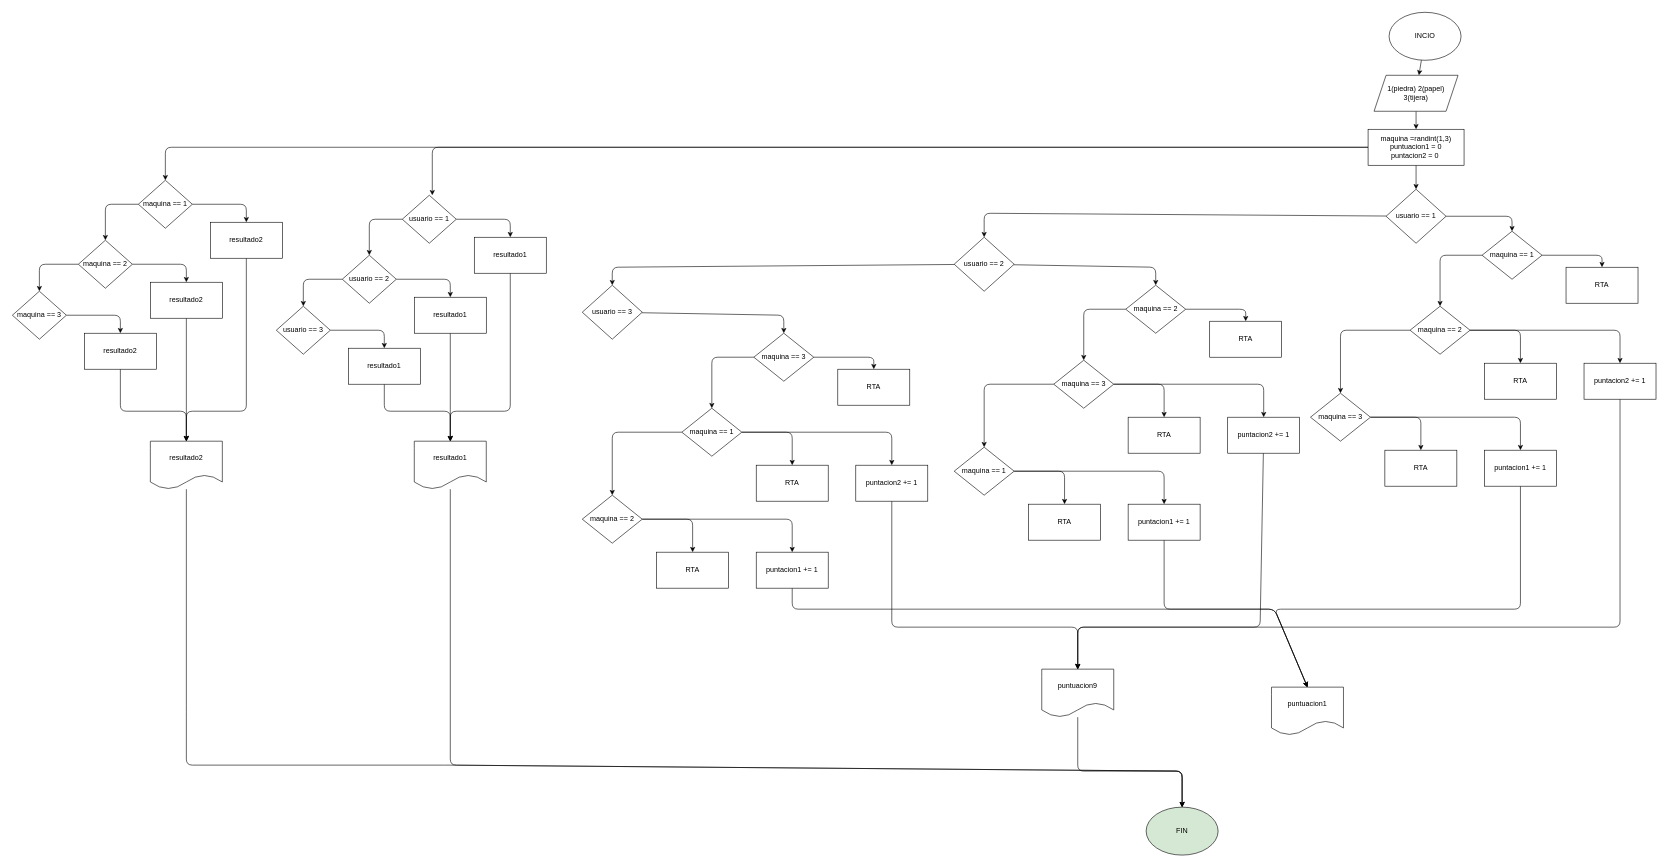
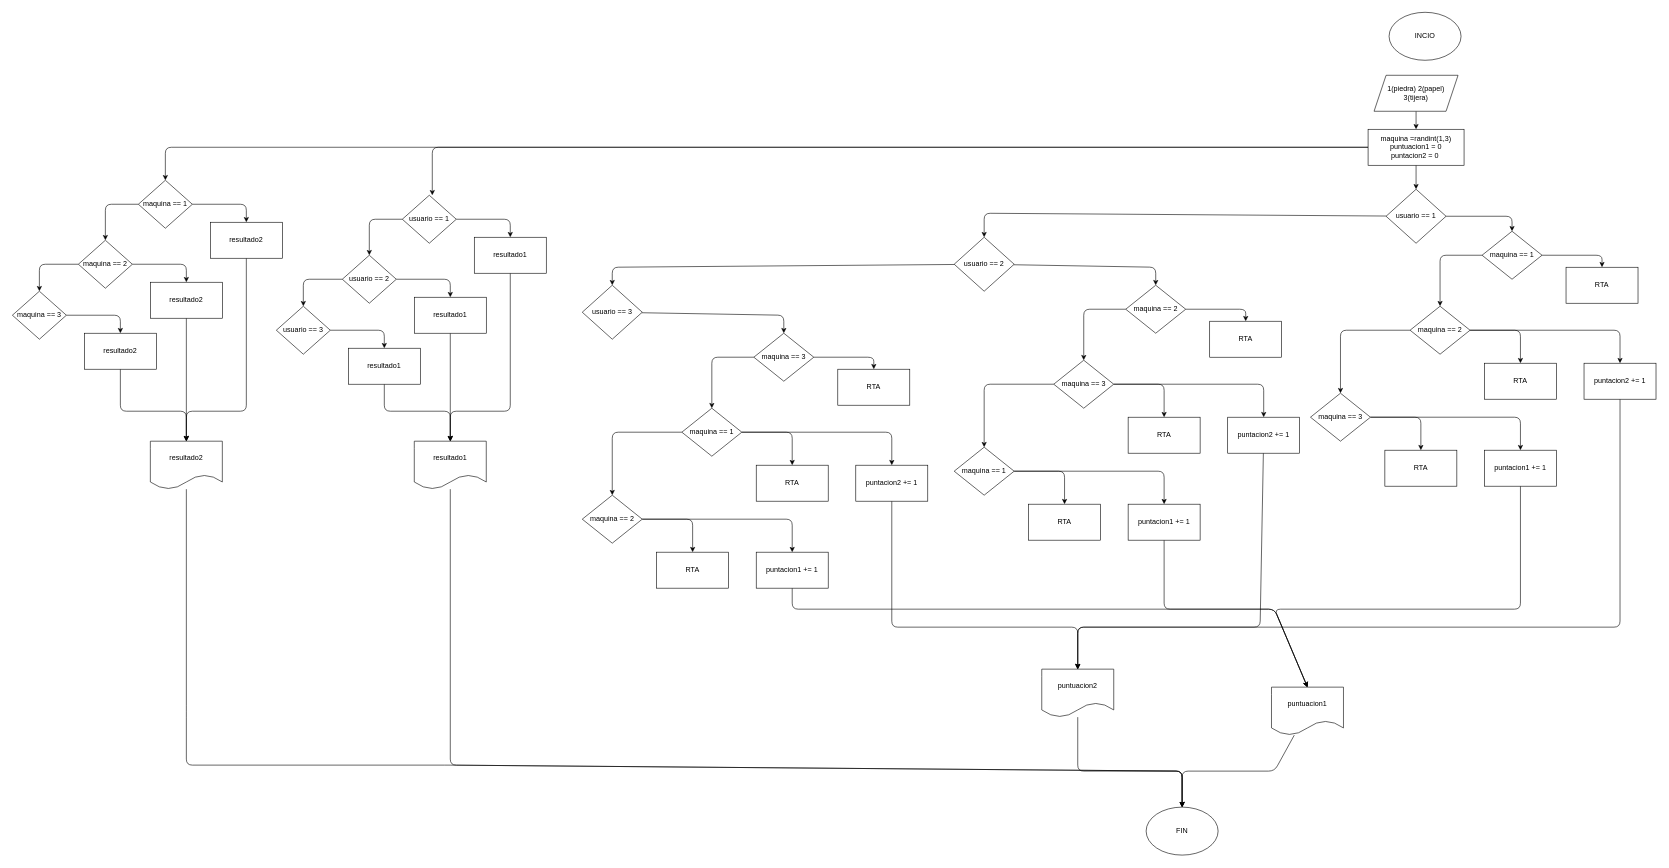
edge "INCIO" -> "1(piedra) 2(papel) 3(tijera)": removed
node "puntuacion9": label "puntuacion9" -> "puntuacion2"
edge "puntuacion1" -> "FIN": added
node "FIN": fillcolor #d5e8d4 -> #ffffff
